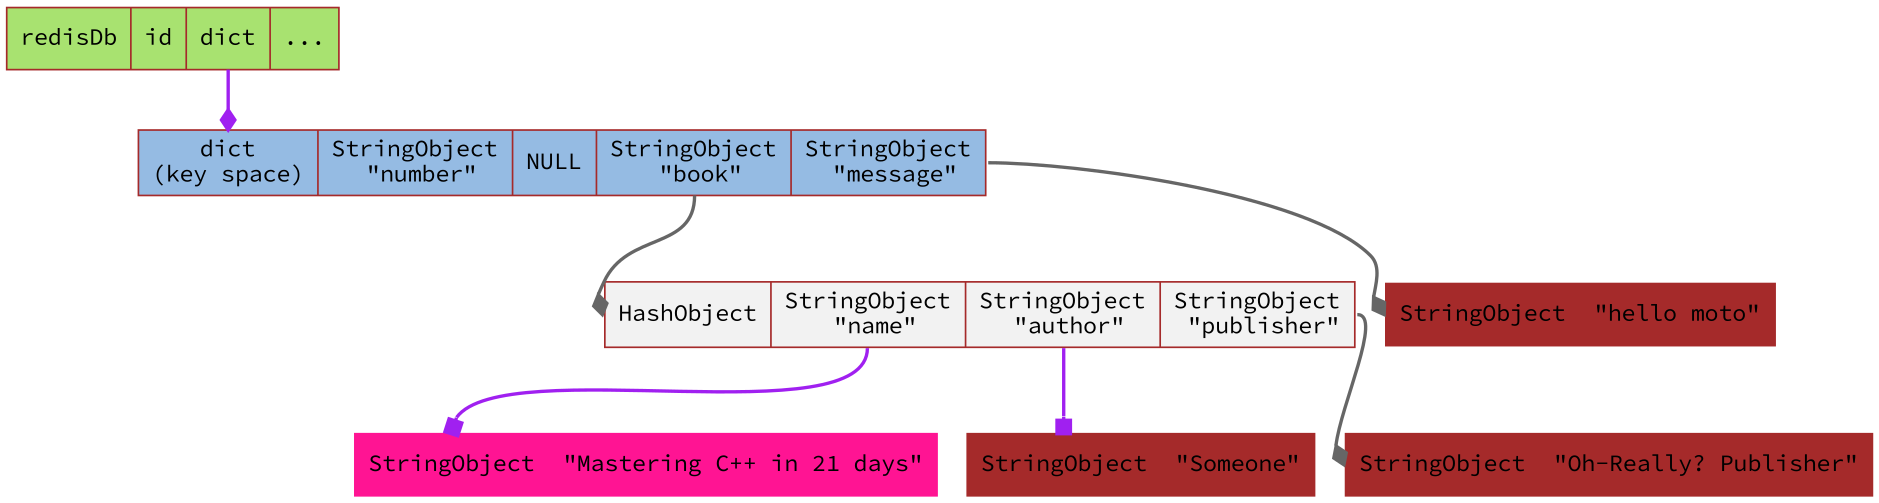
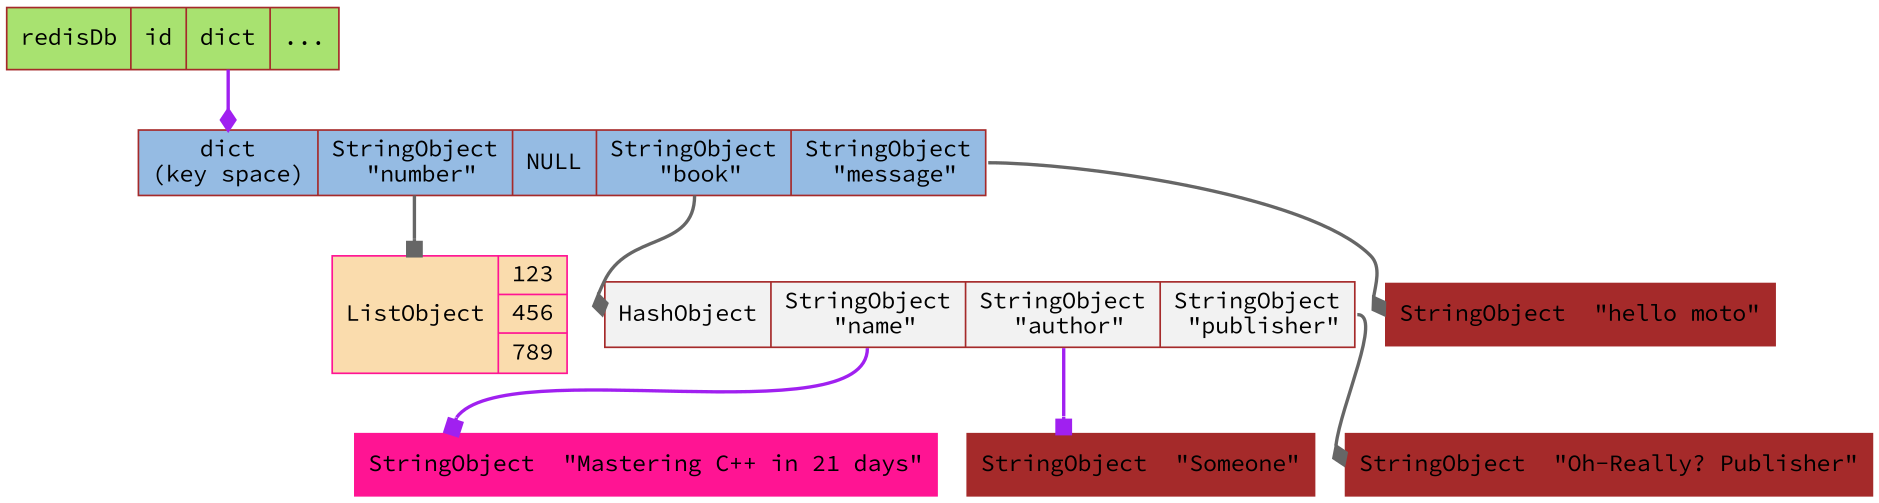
node "ListObject": added
